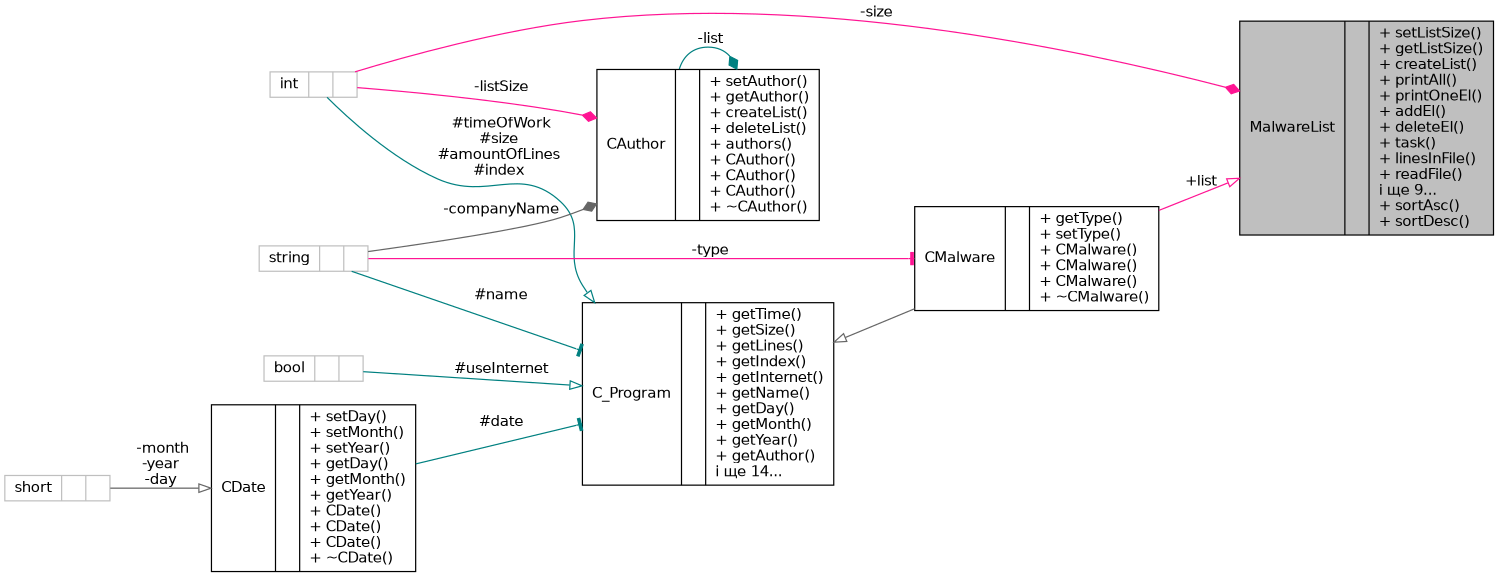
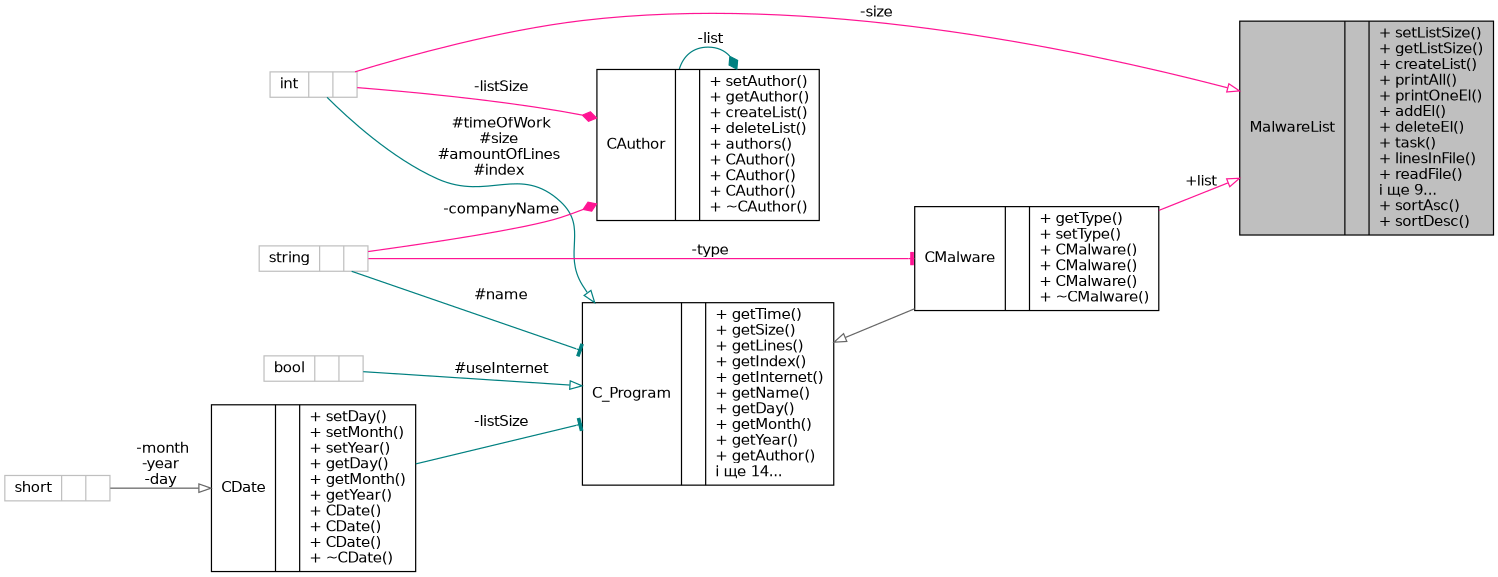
edge "int" -> "MalwareList": arrowhead diamond -> onormal
edge "string" -> "CAuthor": color gray40 -> deeppink
edge "CDate" -> "C_Program": label " #date" -> " -listSize"
